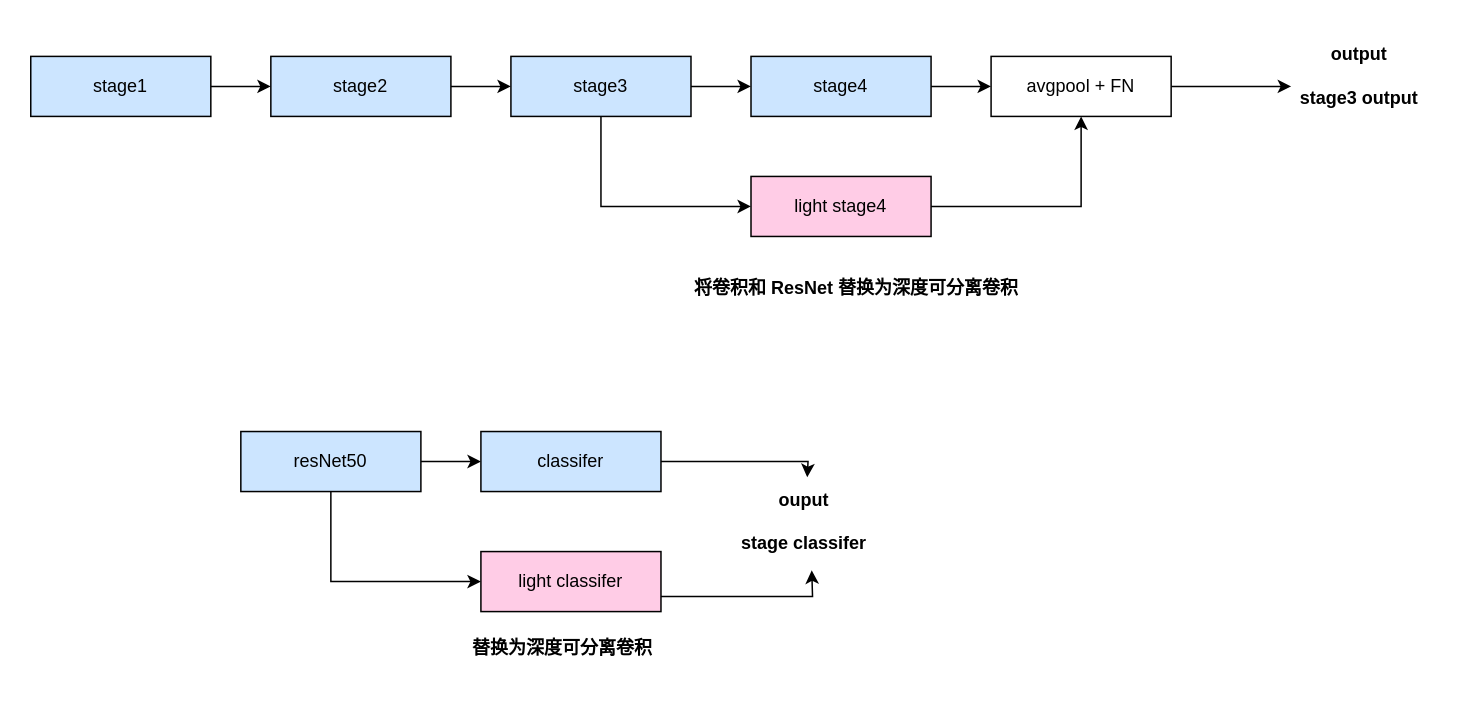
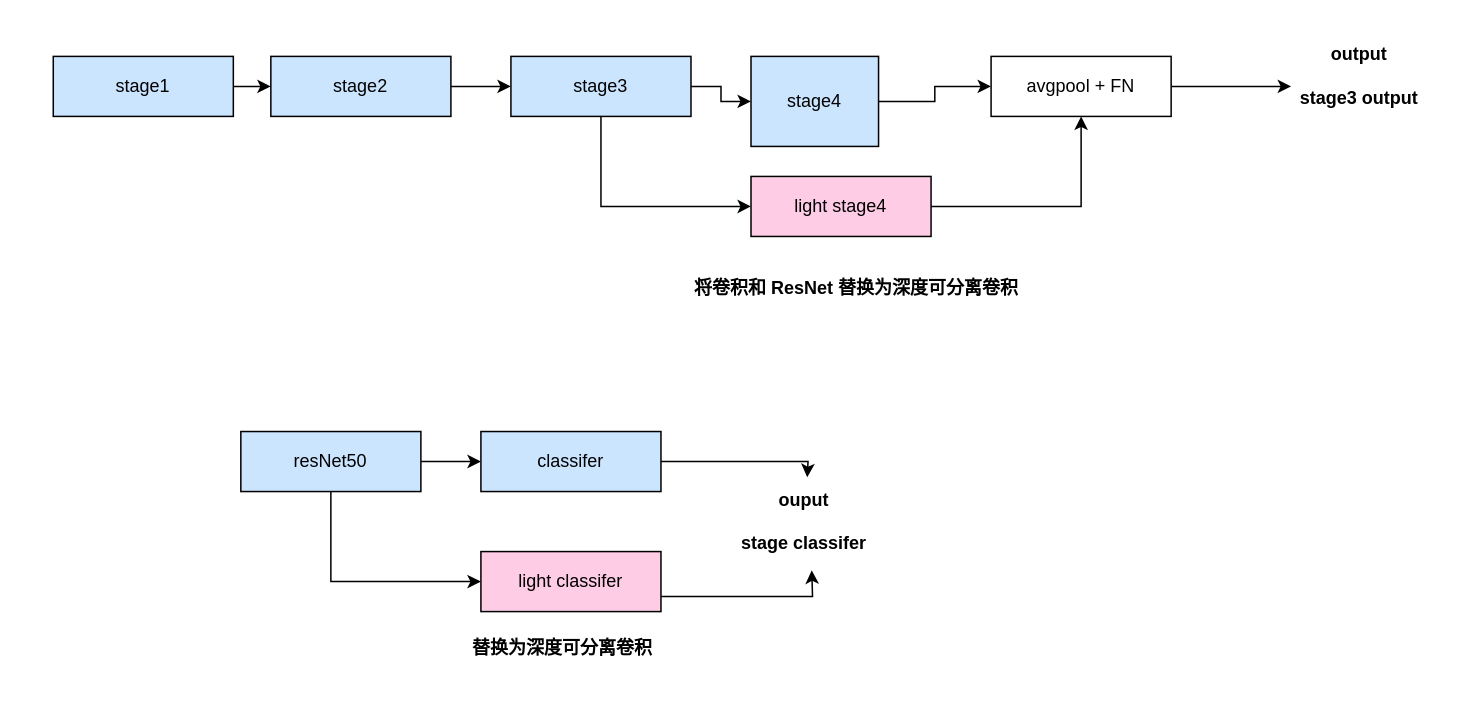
node "stage1": moved (121, 86) -> (143, 86)
node "stage4": size 180x60 -> 128x90
